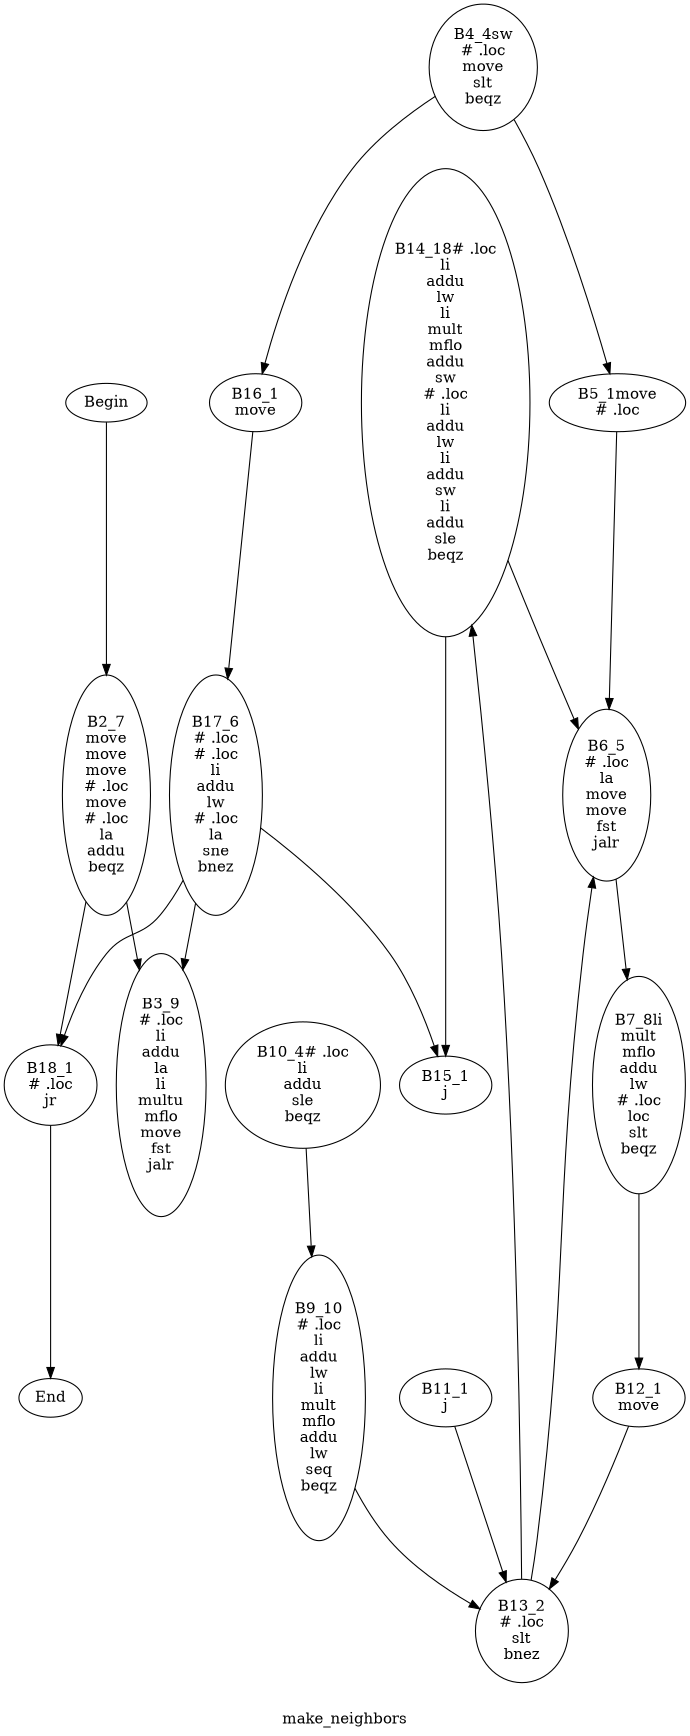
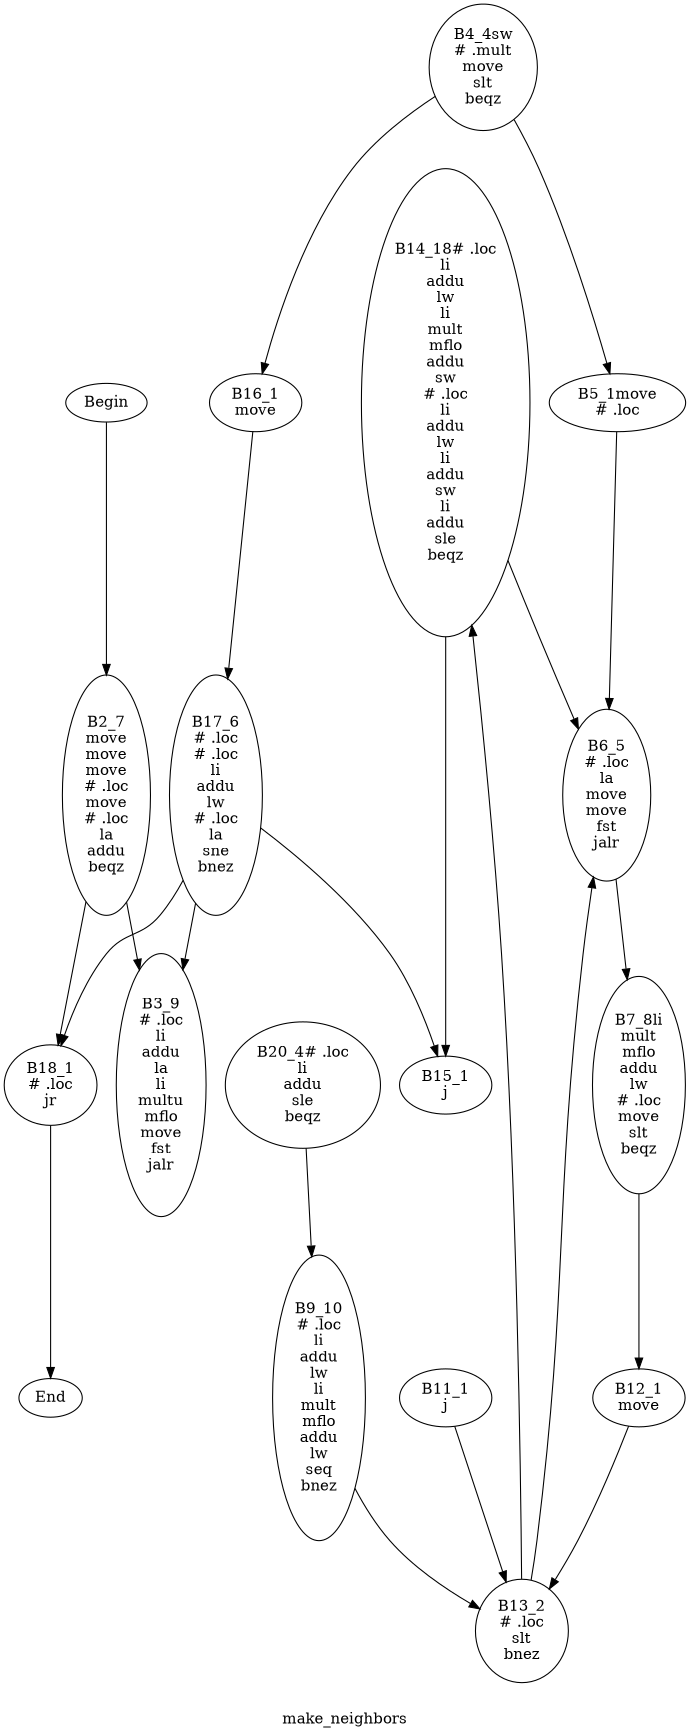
node "B4_4sw # .loc move slt beqz": label "B4_4sw # .loc move slt beqz" -> "B4_4sw # .mult move slt beqz"
node "B10_4# .loc li addu sle beqz": label "B10_4# .loc li addu sle beqz" -> "B20_4# .loc li addu sle beqz"
node "B7_8li mult mflo addu lw # .loc loc slt beqz": label "B7_8li mult mflo addu lw # .loc loc slt beqz" -> "B7_8li mult mflo addu lw # .loc move slt beqz"
node "B9_10 # .loc li addu lw li mult mflo addu lw seq beqz": label "B9_10 # .loc li addu lw li mult mflo addu lw seq beqz" -> "B9_10 # .loc li addu lw li mult mflo addu lw seq bnez"
